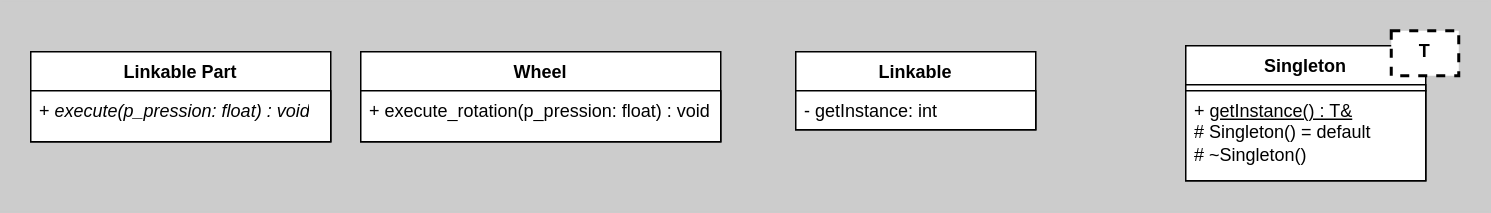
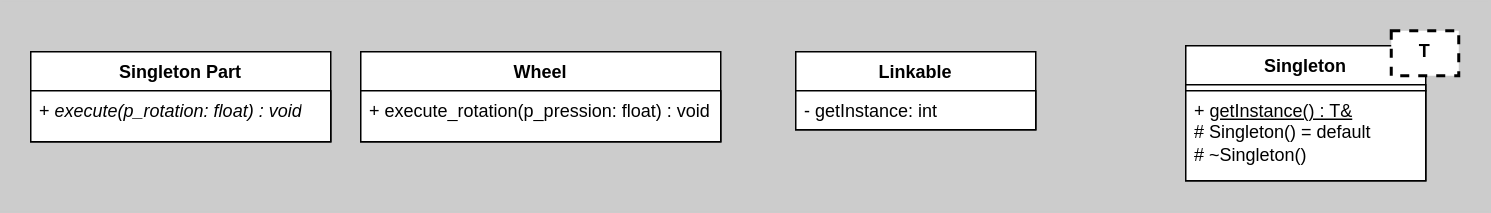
node "Linkable Part": label "Linkable Part" -> "Singleton Part"
node "+ execute(p_pression: float) : void": label "+ execute(p_pression: float) : void" -> "+ execute(p_rotation: float) : void"
